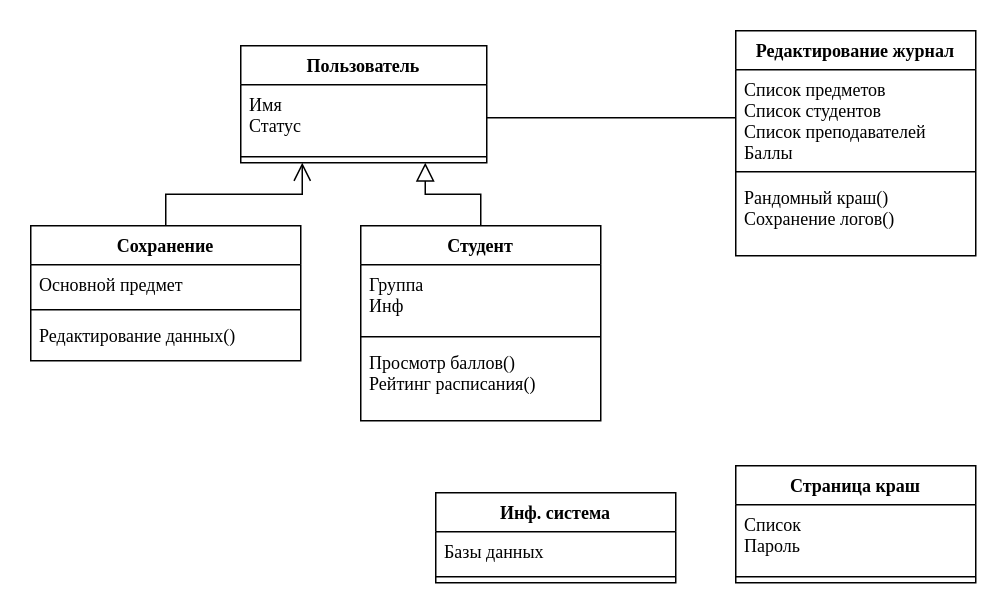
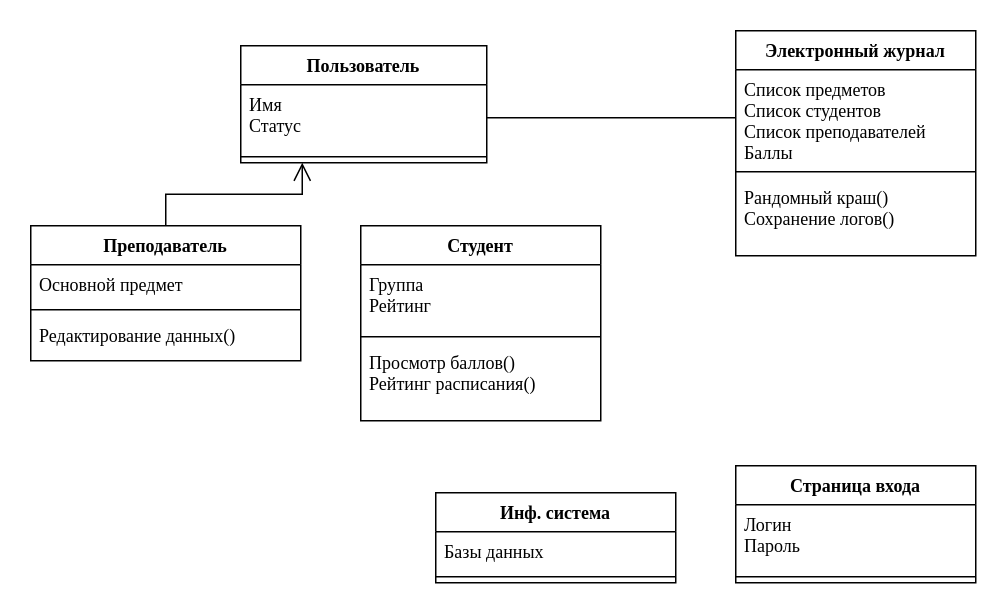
node "Редактирование журнал": label "Редактирование журнал" -> "Электронный журнал"
edge "Студент" -> "Пользователь": removed
node "Сохранение": label "Сохранение" -> "Преподаватель"
node "Группа Инф": label "Группа Инф" -> "Группа Рейтинг"
node "Страница краш": label "Страница краш" -> "Страница входа"
node "Список Пароль": label "Список Пароль" -> "Логин Пароль"
